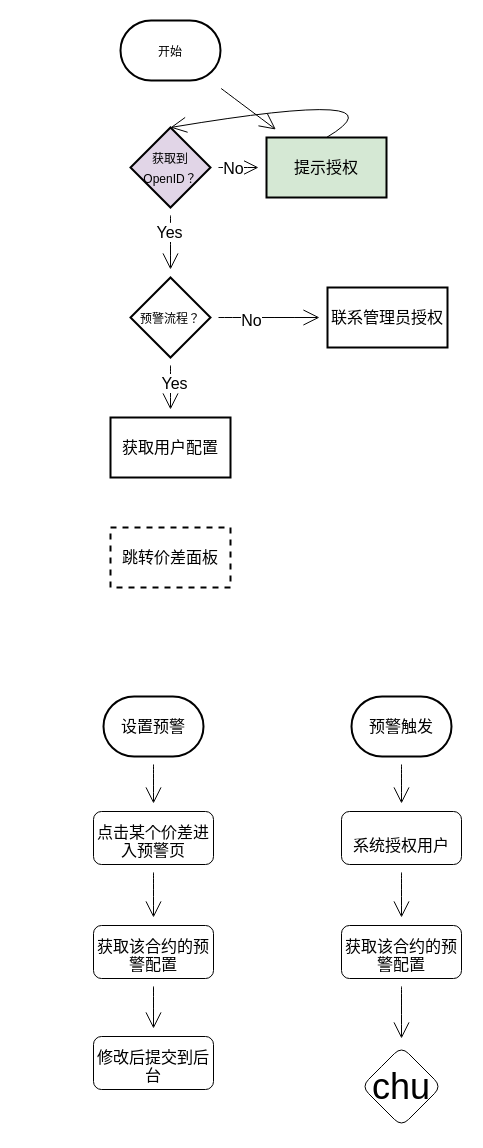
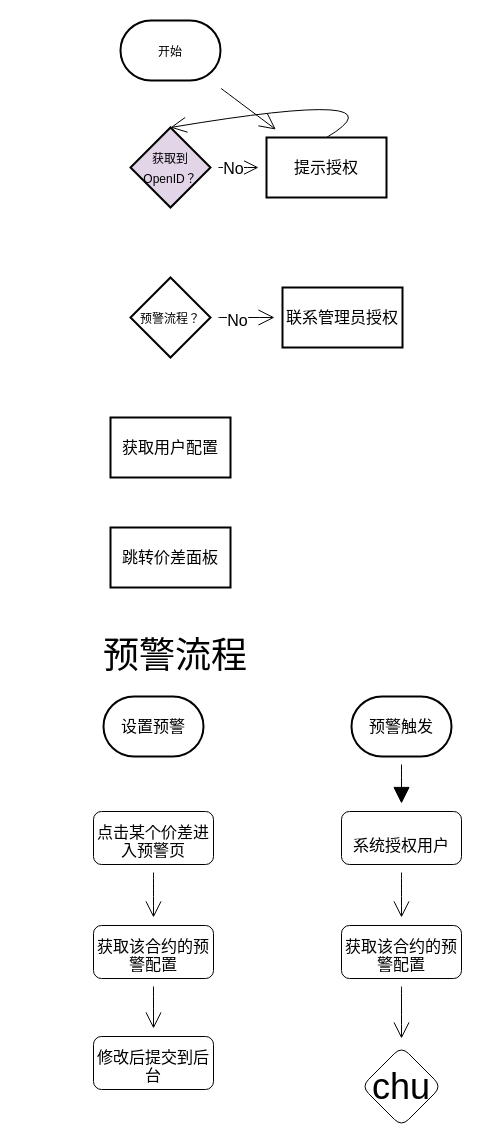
node "提示授权": fillcolor #d5e8d4 -> #ffffff
edge "获取到OpenID？" -> "预警流程？": removed, label "Yes"
node "联系管理员授权": moved (388, 318) -> (343, 318)
edge "预警流程？" -> "获取用户配置": removed, label "Yes"
node "跳转价差面板": style dashed -> solid
node "预警流程": added
edge "设置预警" -> "点击某个价差进入预警页": removed
edge "预警触发" -> "系统授权用户": arrowhead open -> block
